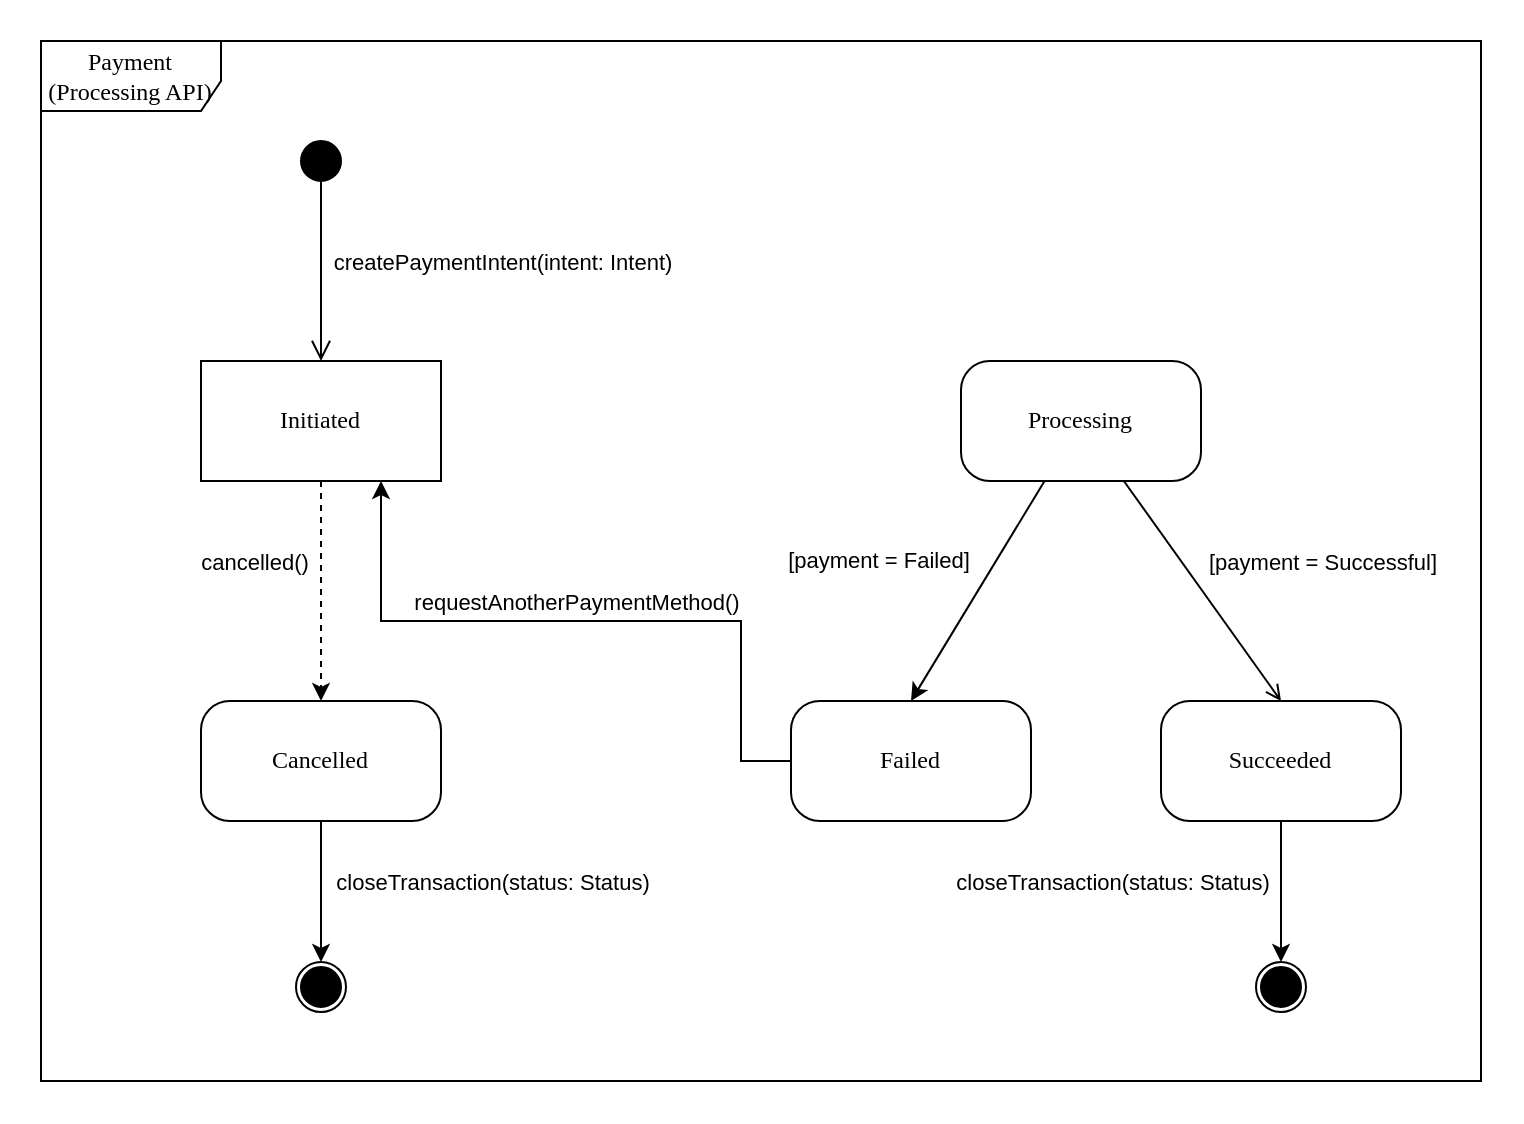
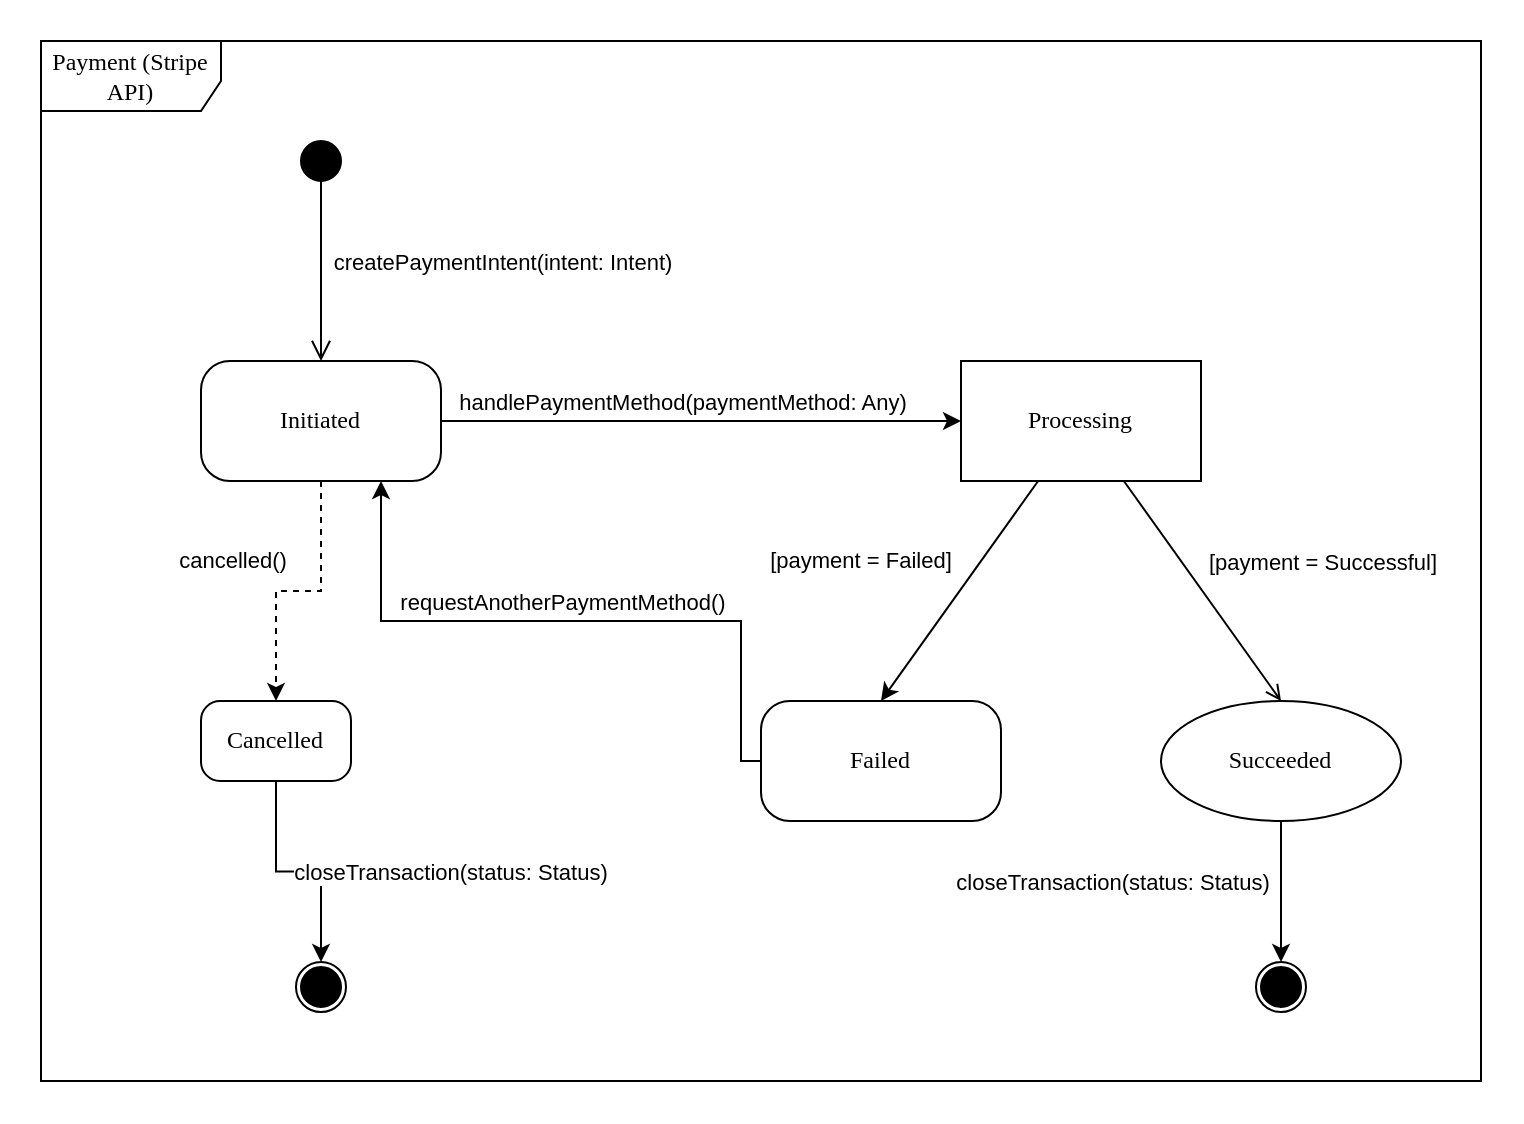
node "Payment (Processing API)": label "Payment (Processing API)" -> "Payment (Stripe API)"
node "Initiated": shape rectangle -> rounded rectangle
edge "Initiated" -> "Processing": added, label "handlePaymentMethod(paymentMethod: Any)"
node "Processing": shape rounded rectangle -> rectangle
node "Cancelled": size 240x120 -> 150x80
node "Failed": moved (911, 761) -> (881, 761)
node "Succeeded": shape rounded rectangle -> ellipse
